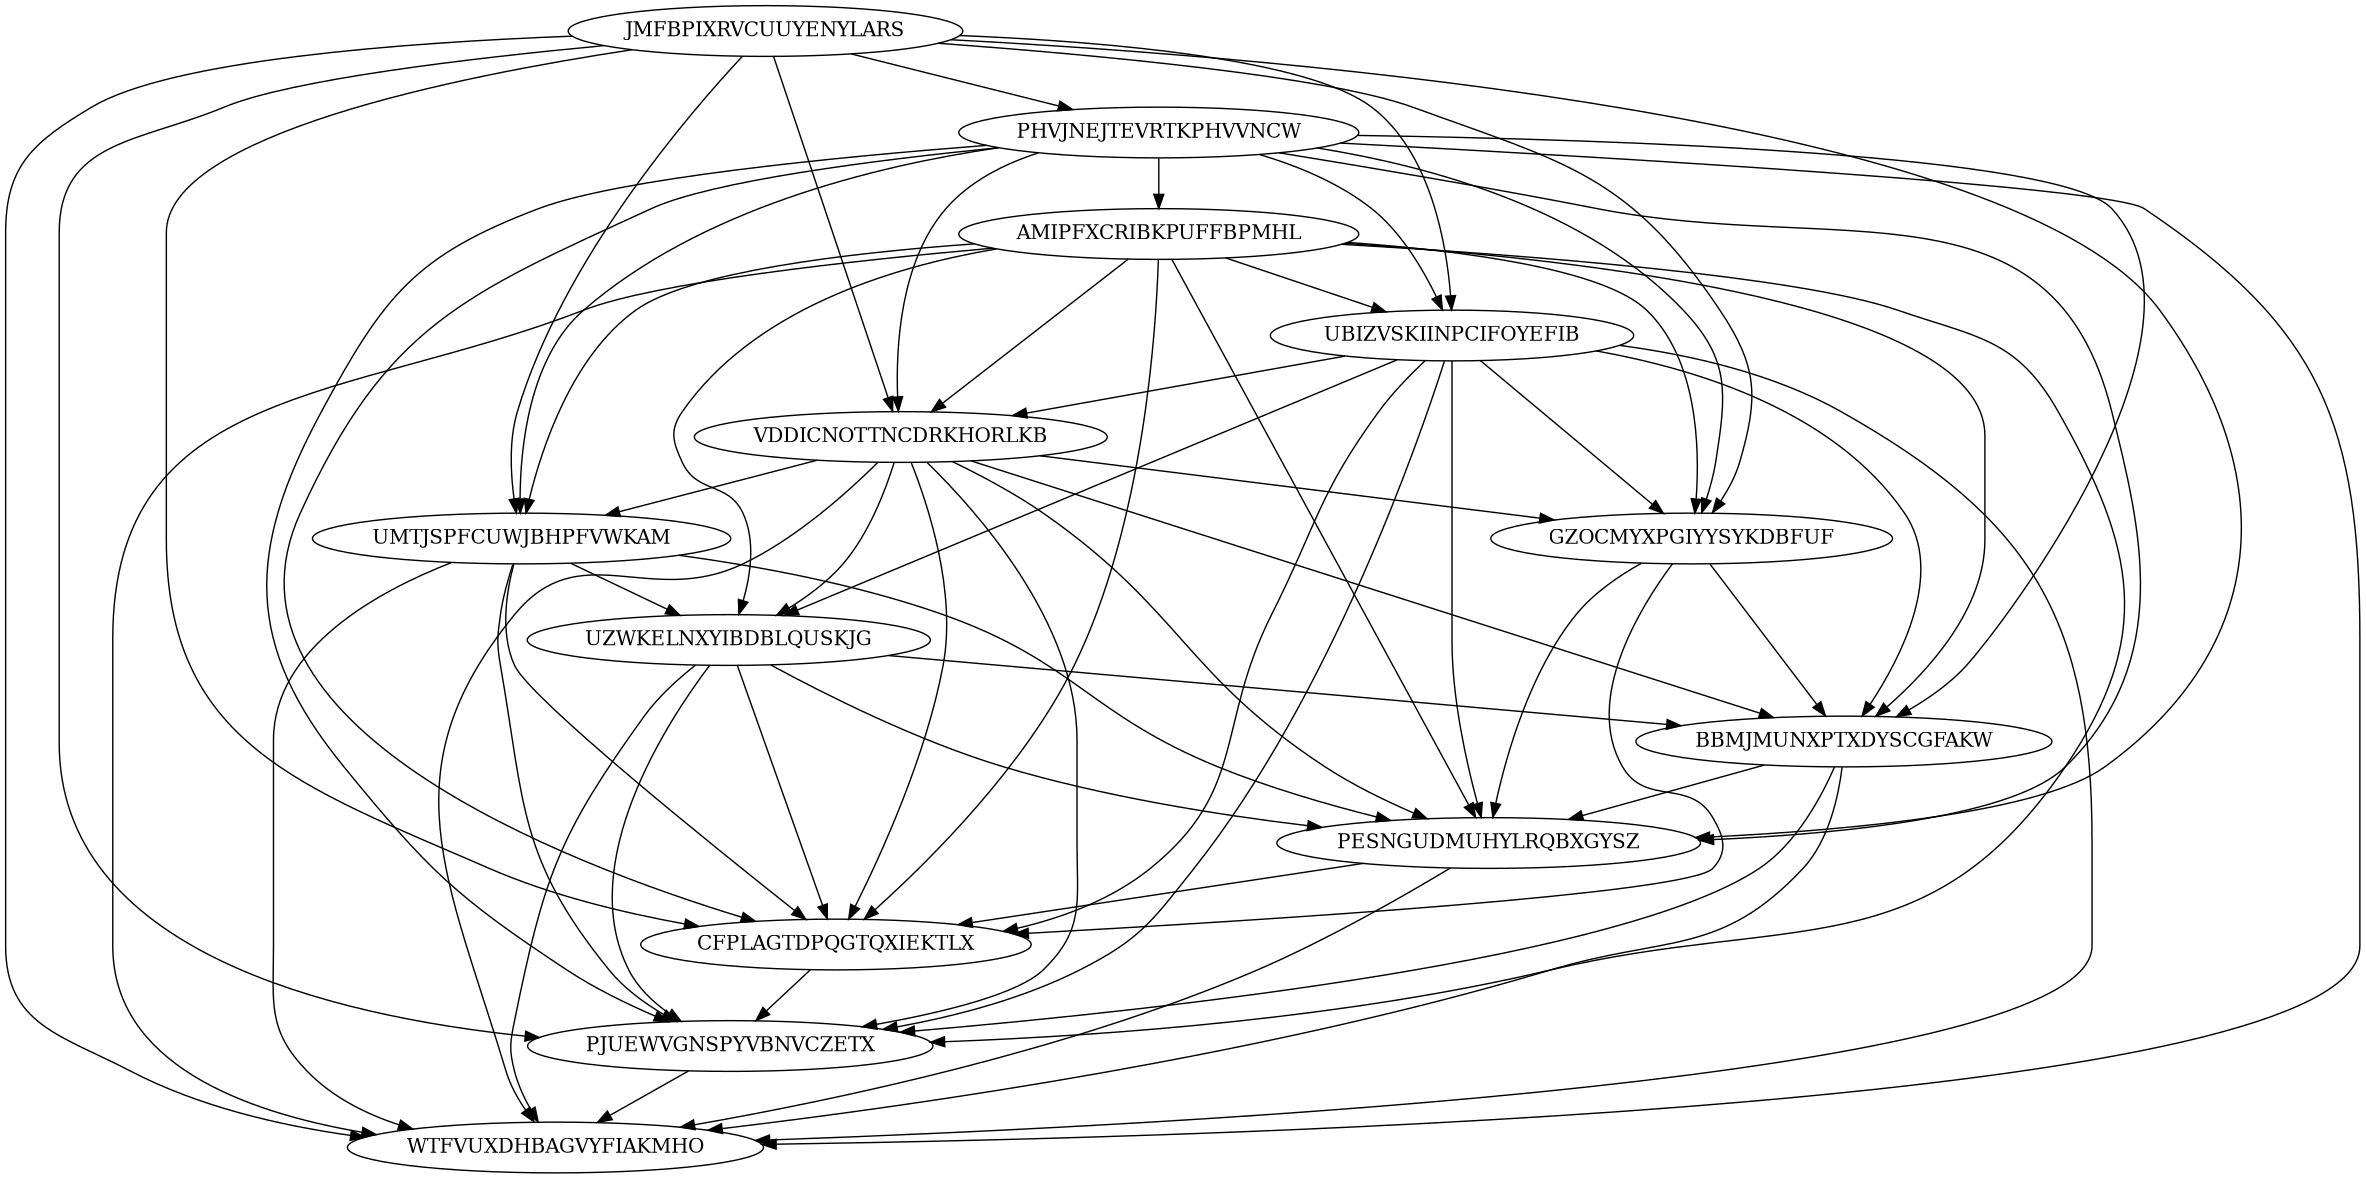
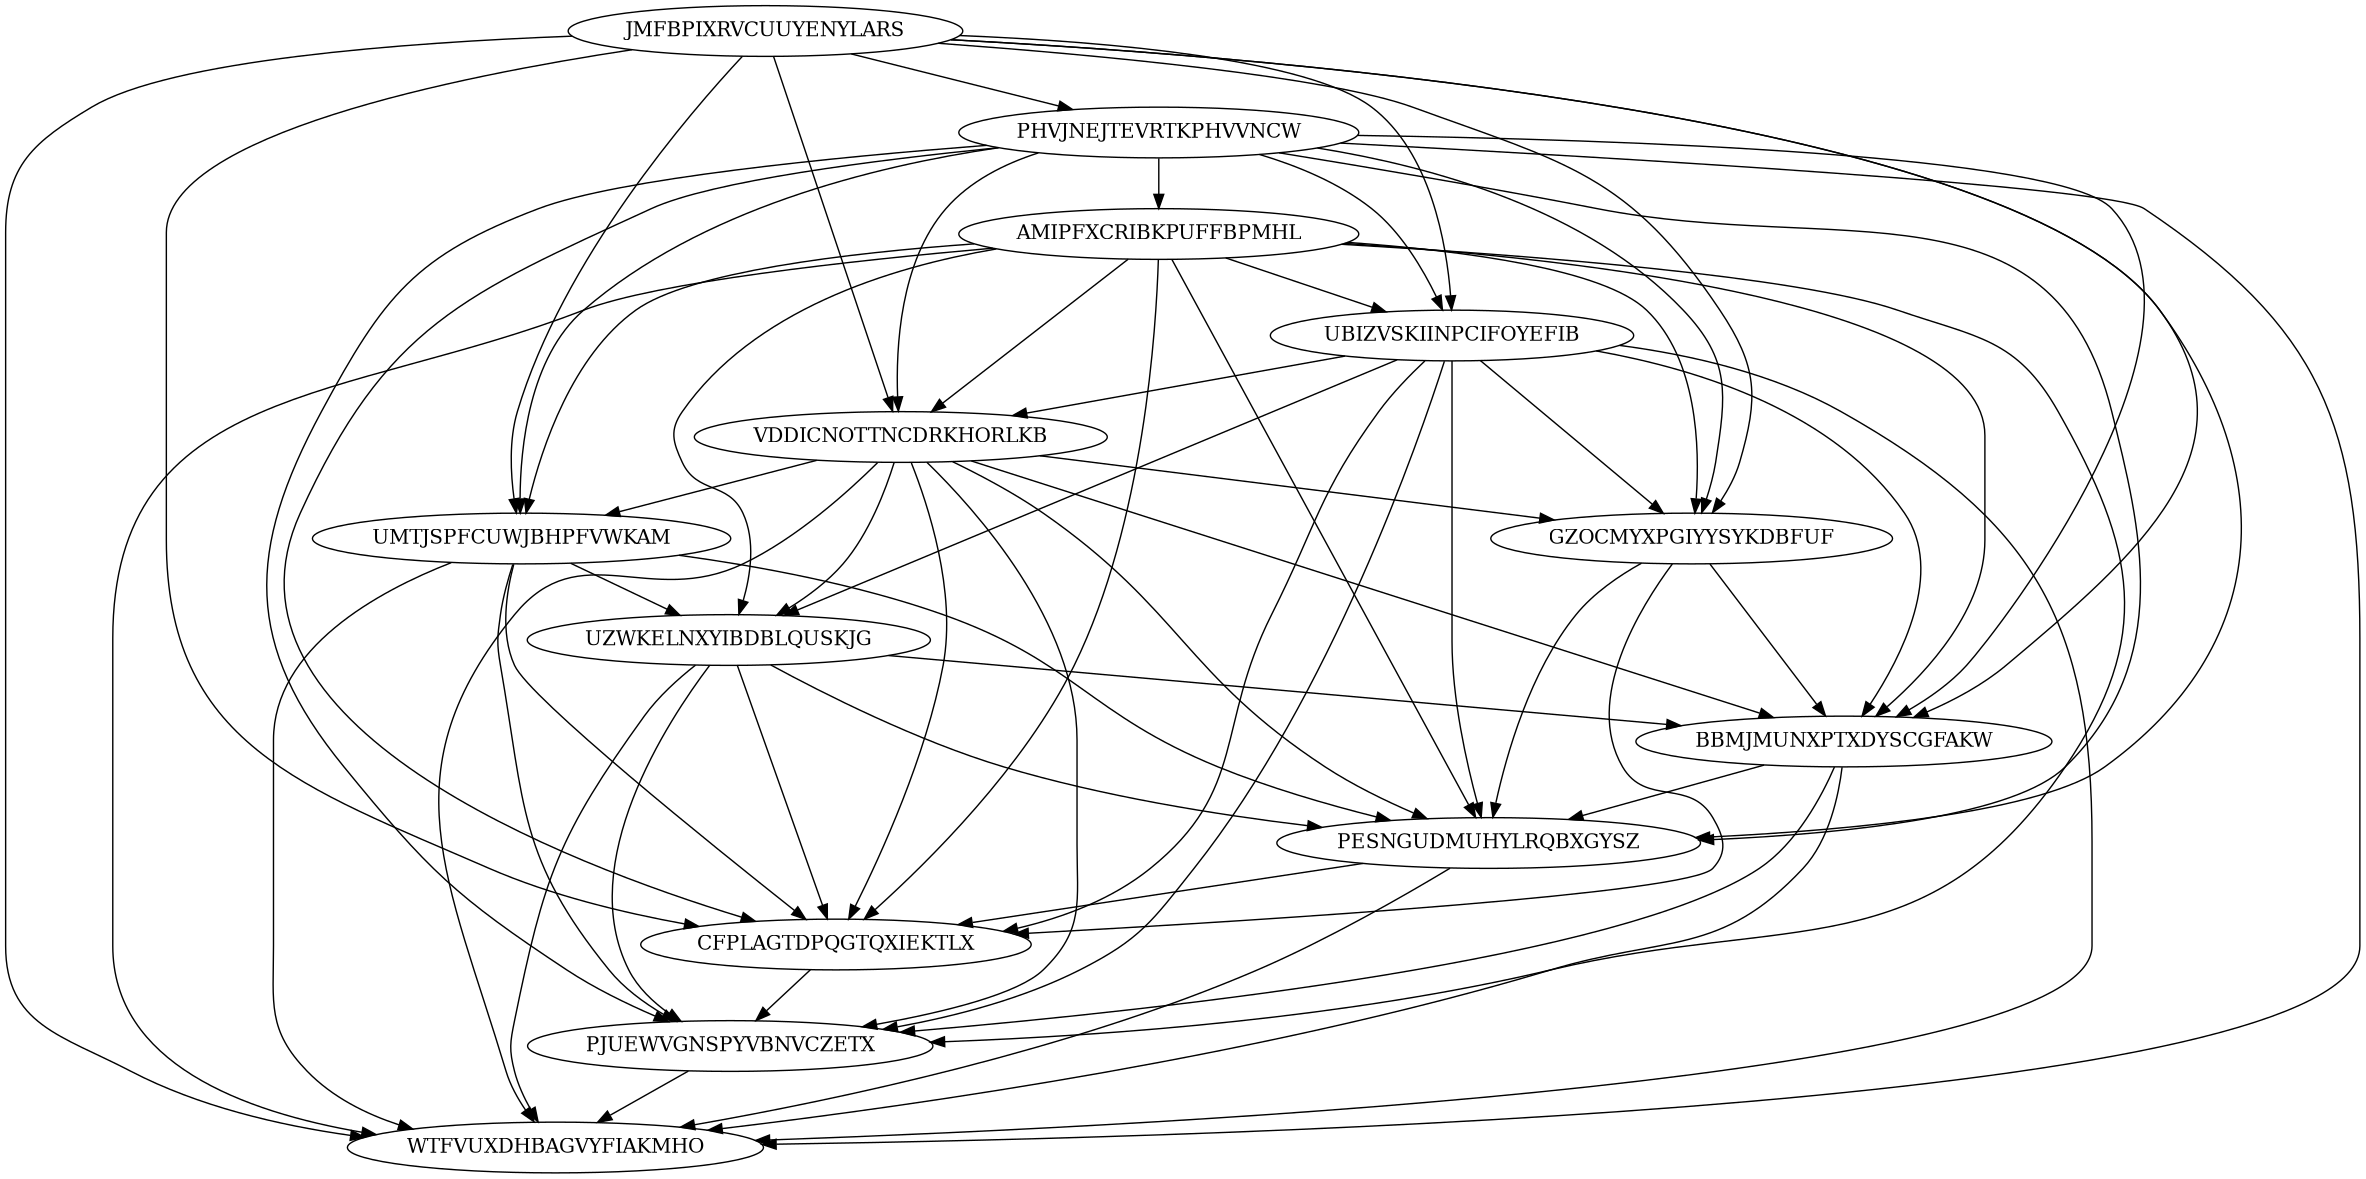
edge "JMFBPIXRVCUUYENYLARS" -> "PJUEWVGNSPYVBNVCZETX": now "JMFBPIXRVCUUYENYLARS" -> "BBMJMUNXPTXDYSCGFAKW"
